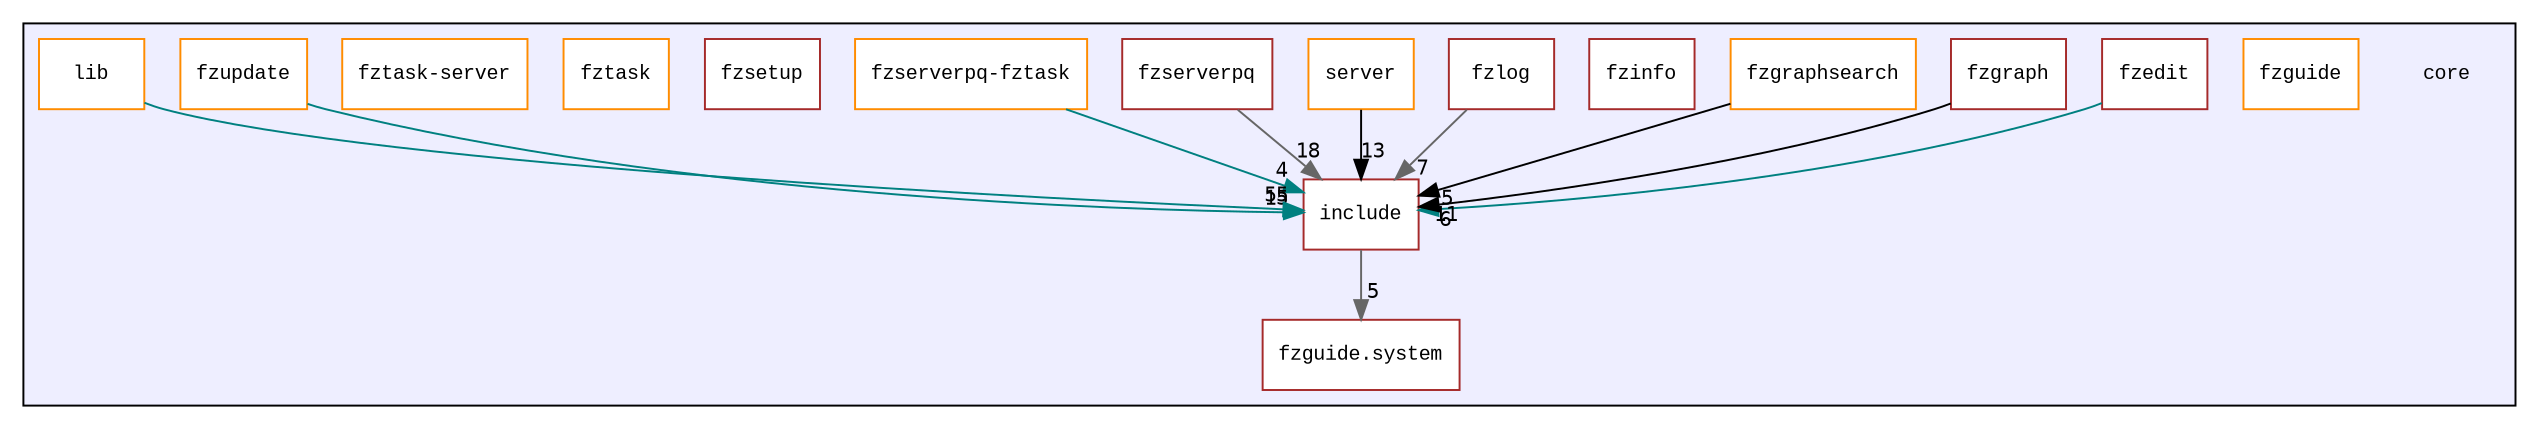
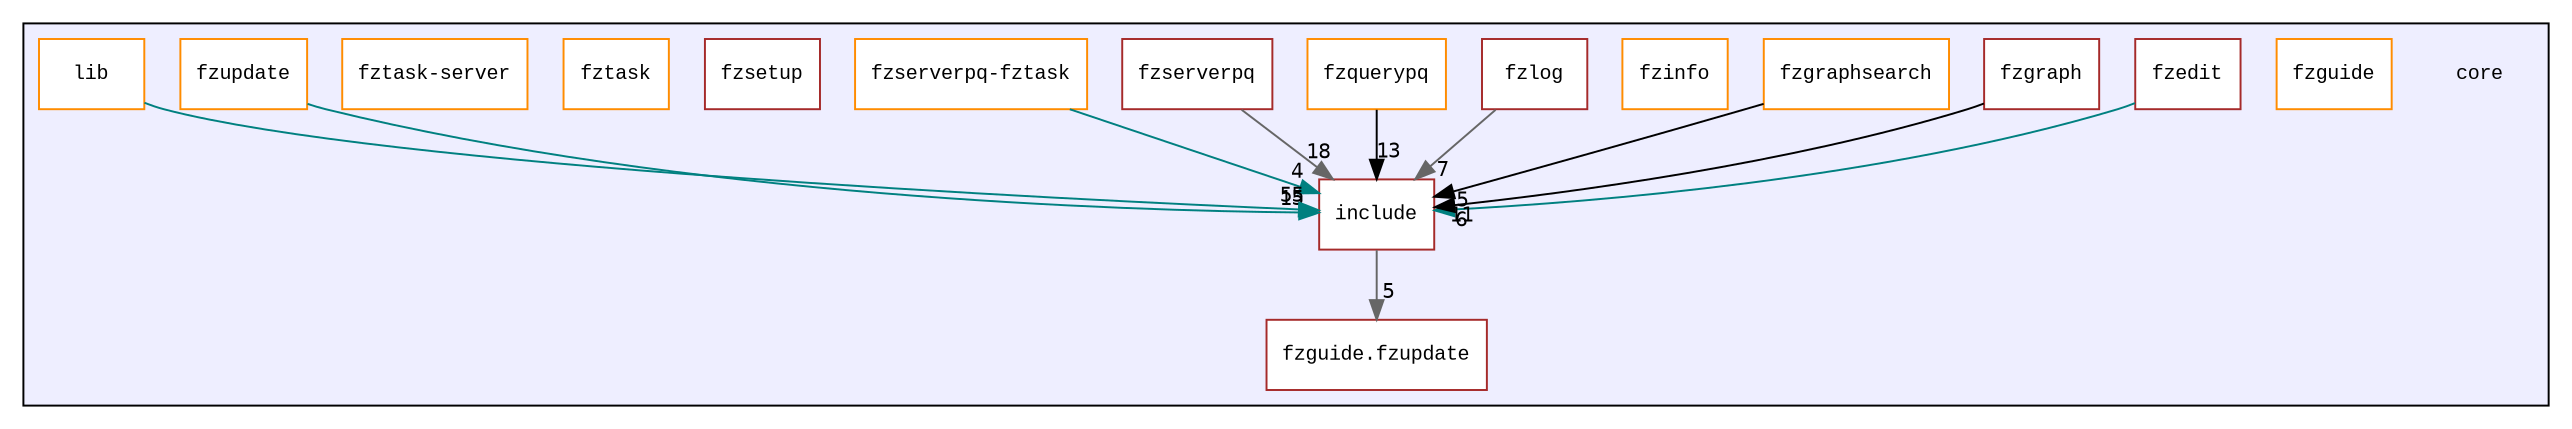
node "server": label "server" -> "fzquerypq"
node "fzinfo": color brown -> darkorange
node "fzguide.system": label "fzguide.system" -> "fzguide.fzupdate"
